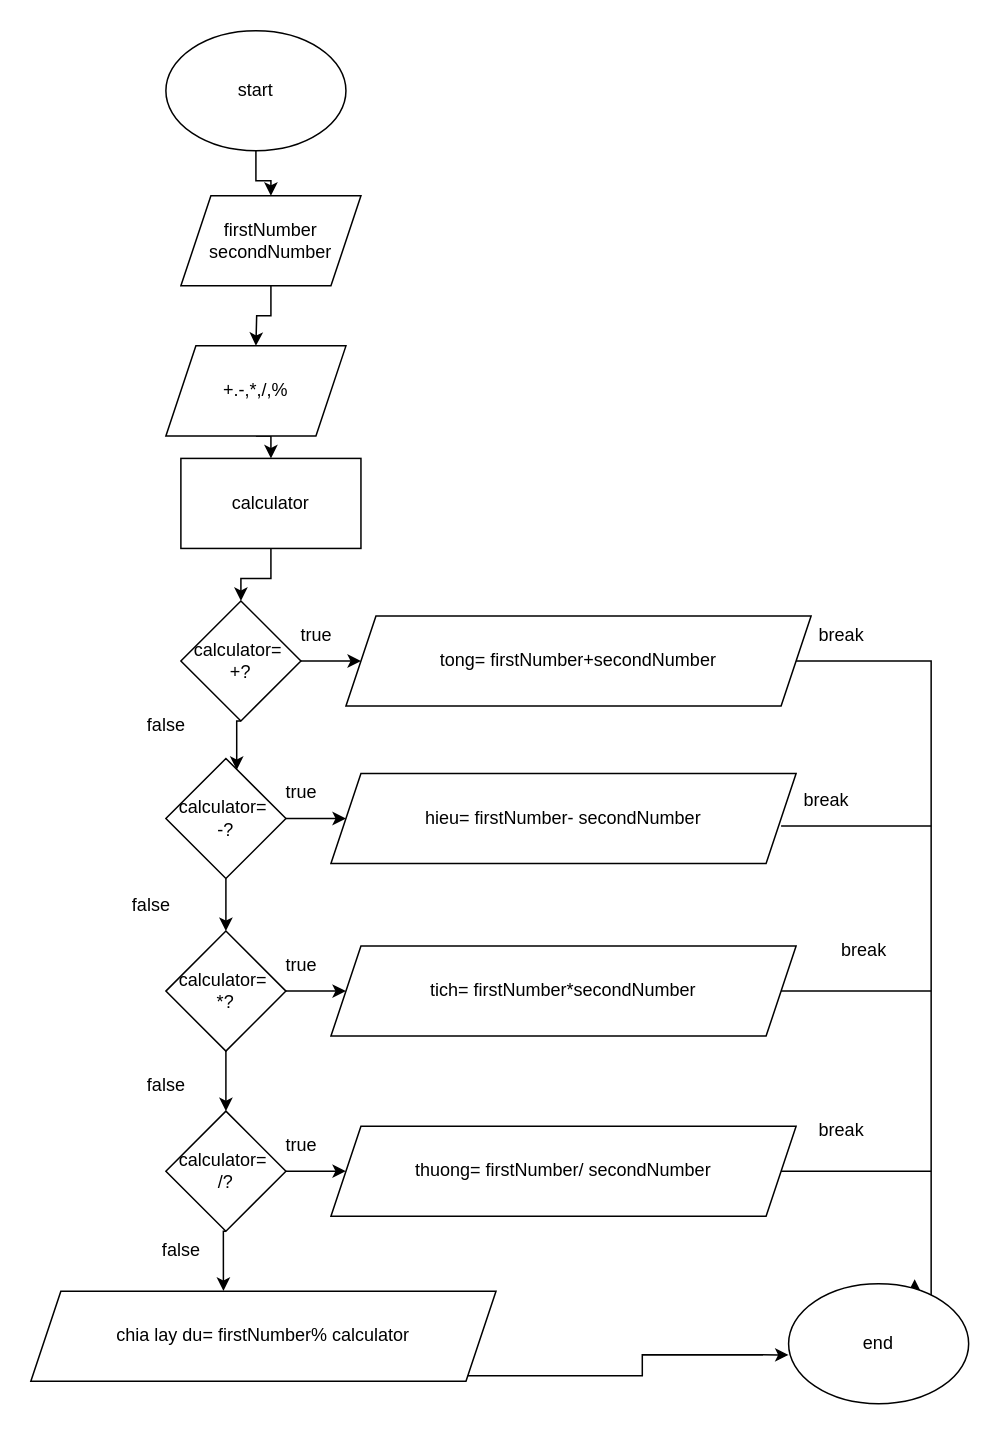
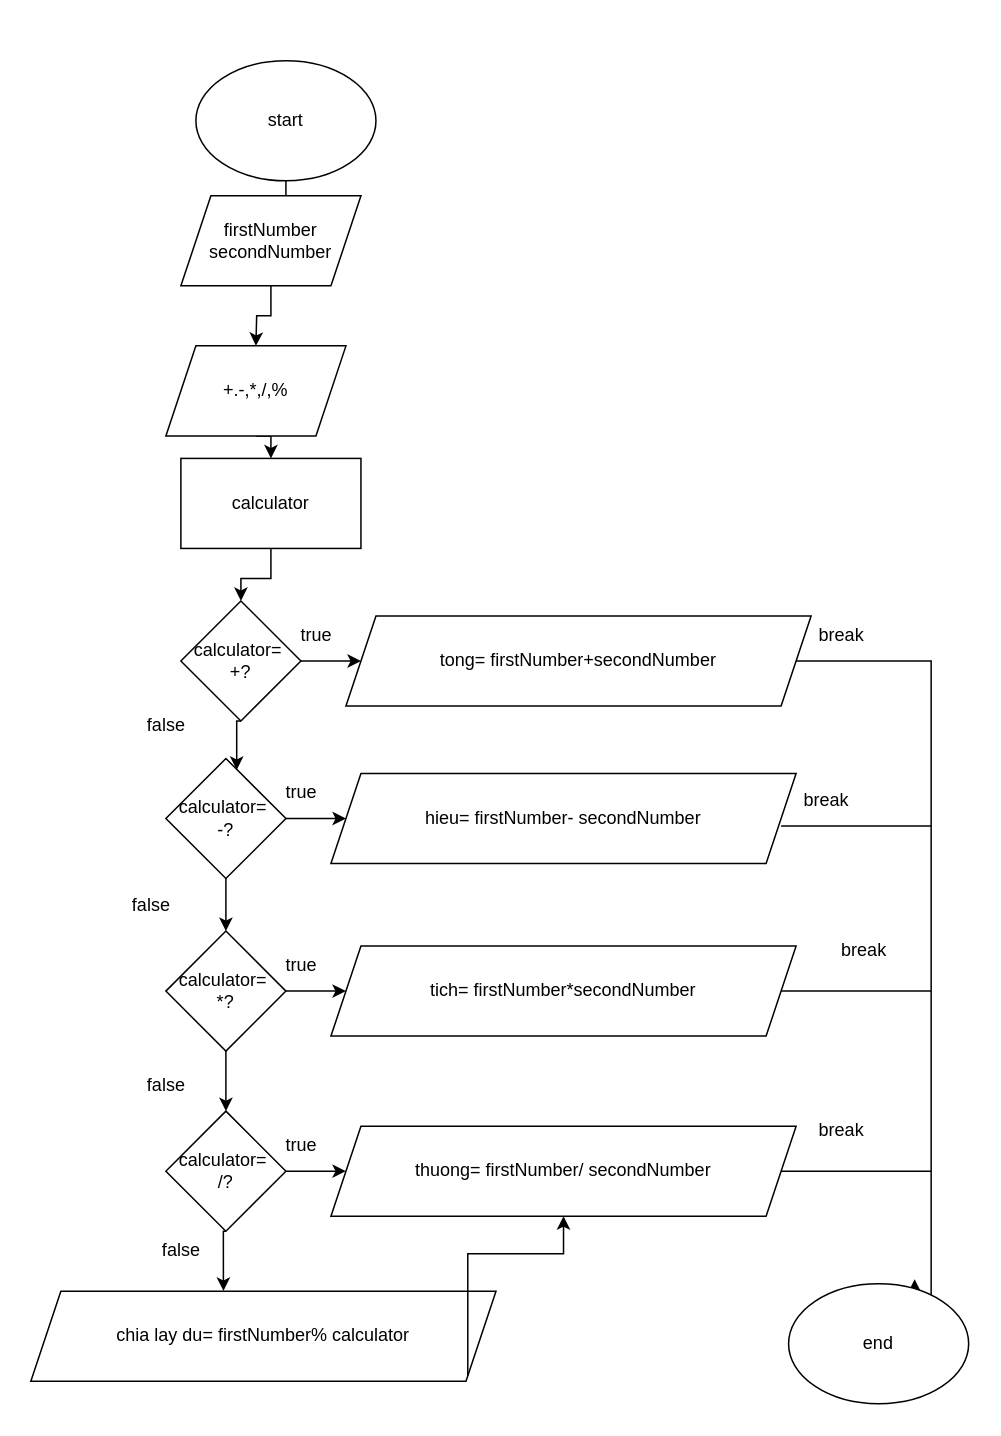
node "start": moved (256, 91) -> (286, 121)
edge "chia lay du= firstNumber% calculator" -> "end": now "chia lay du= firstNumber% calculator" -> "thuong= firstNumber/ secondNumber"
